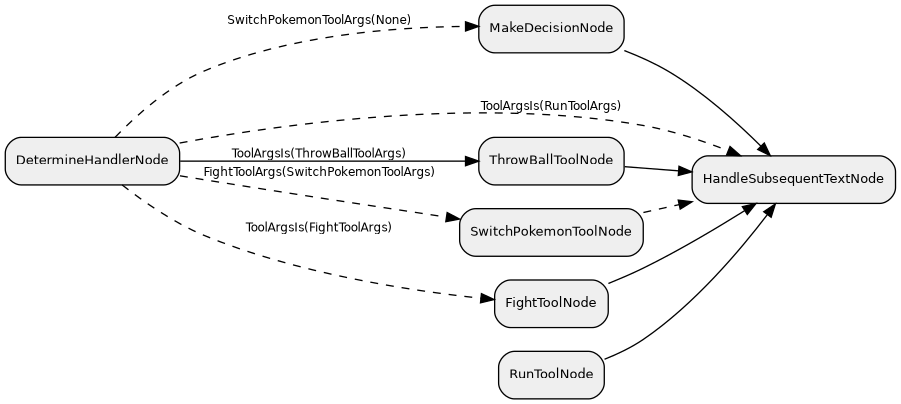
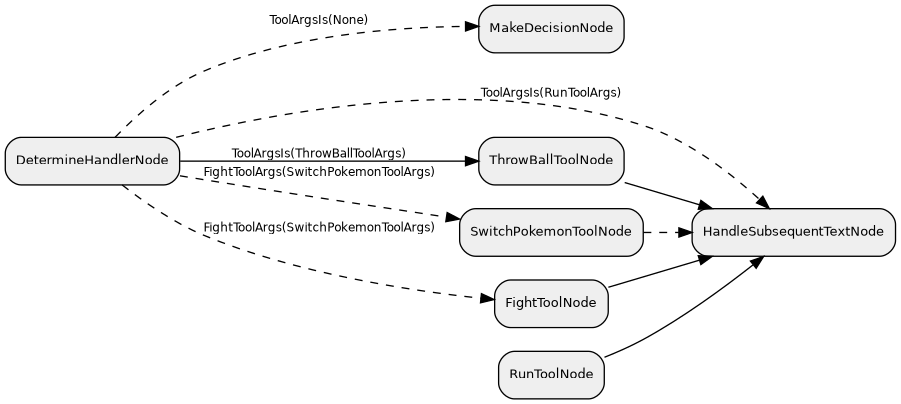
edge "DetermineHandlerNode" -> "MakeDecisionNode": label "SwitchPokemonToolArgs(None)" -> "ToolArgsIs(None)"
edge "MakeDecisionNode" -> "HandleSubsequentTextNode": removed
edge "DetermineHandlerNode" -> "FightToolNode": label "ToolArgsIs(FightToolArgs)" -> "FightToolArgs(SwitchPokemonToolArgs)"
